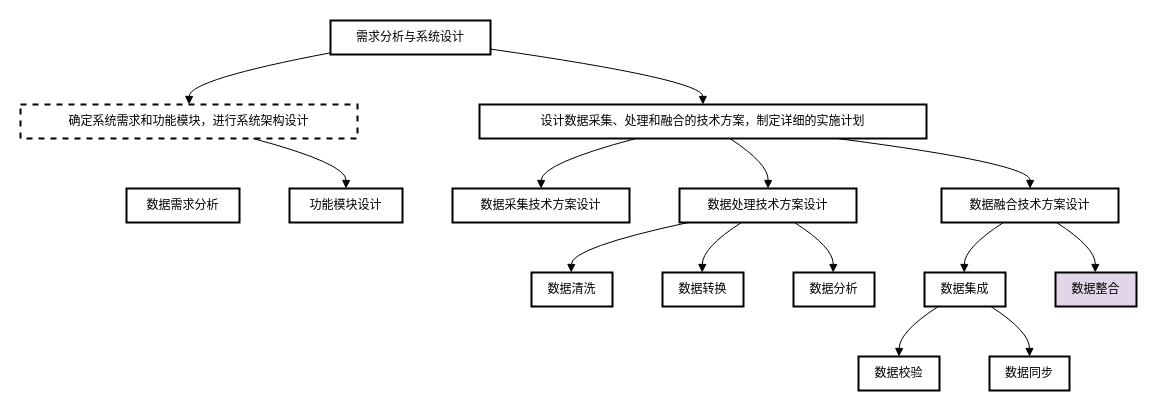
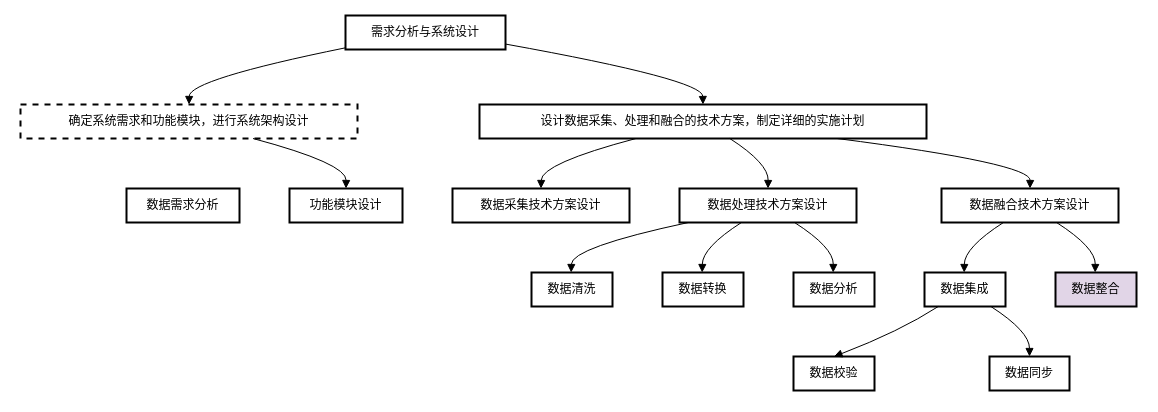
node "需求分析与系统设计": moved (411, 38) -> (426, 33)
node "数据校验": moved (899, 374) -> (834, 374)
